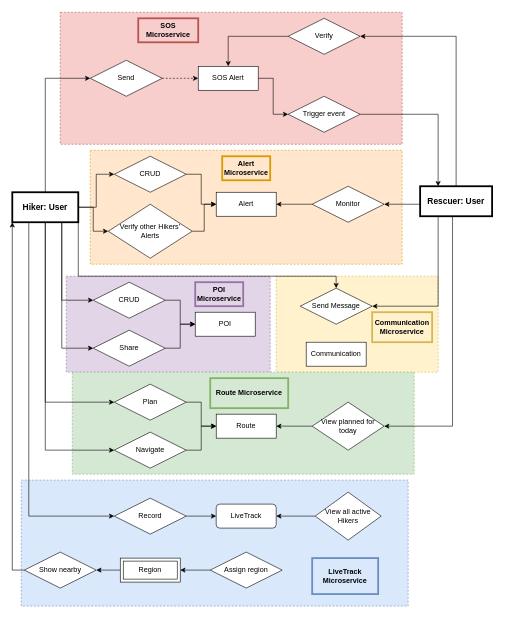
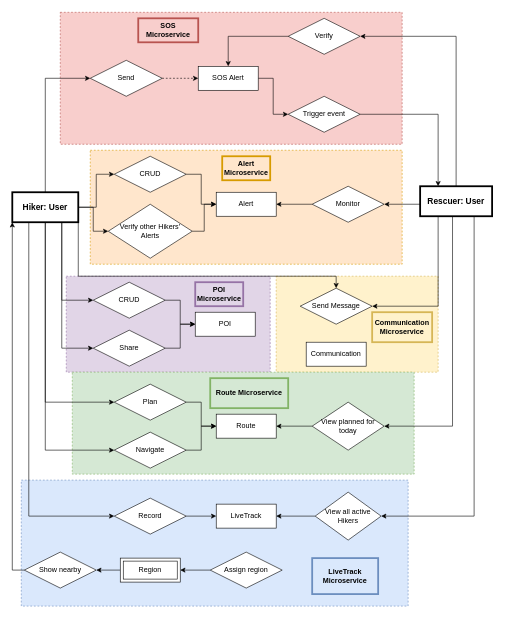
node "LiveTrack": shape rounded rectangle -> rectangle
edge "Rescuer: User" -> "View all active Hikers": added
